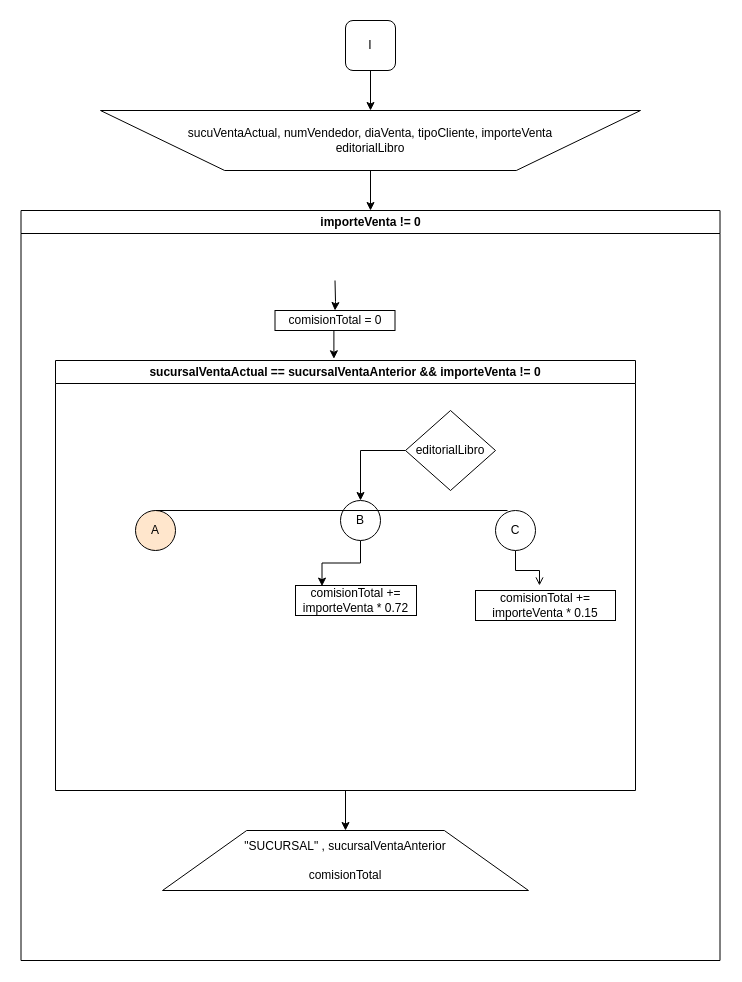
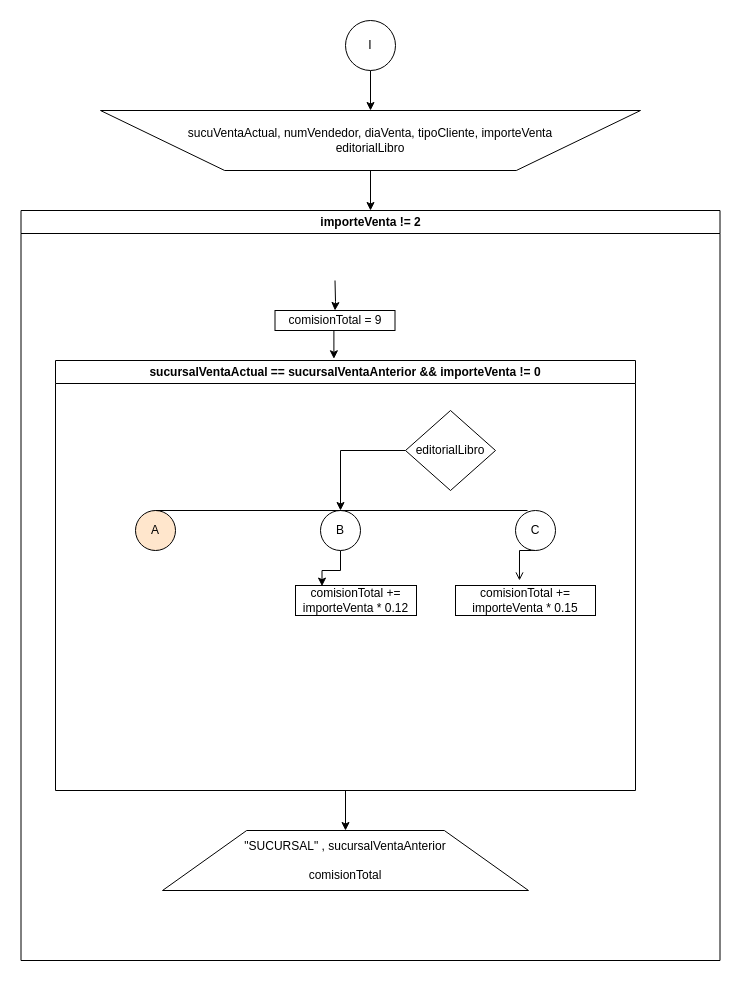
node "I": shape rounded rectangle -> ellipse
node "importeVenta != 0": label "importeVenta != 0" -> "importeVenta != 2"
node "comisionTotal = 0": label "comisionTotal = 0" -> "comisionTotal = 9"
node "B": moved (361, 521) -> (341, 531)
node "C": moved (516, 531) -> (536, 531)
node "comisionTotal += importeVenta * 0.72": label "comisionTotal += importeVenta * 0.72" -> "comisionTotal += importeVenta * 0.12"
node "comisionTotal += importeVenta * 0.15": moved (546, 606) -> (526, 601)
